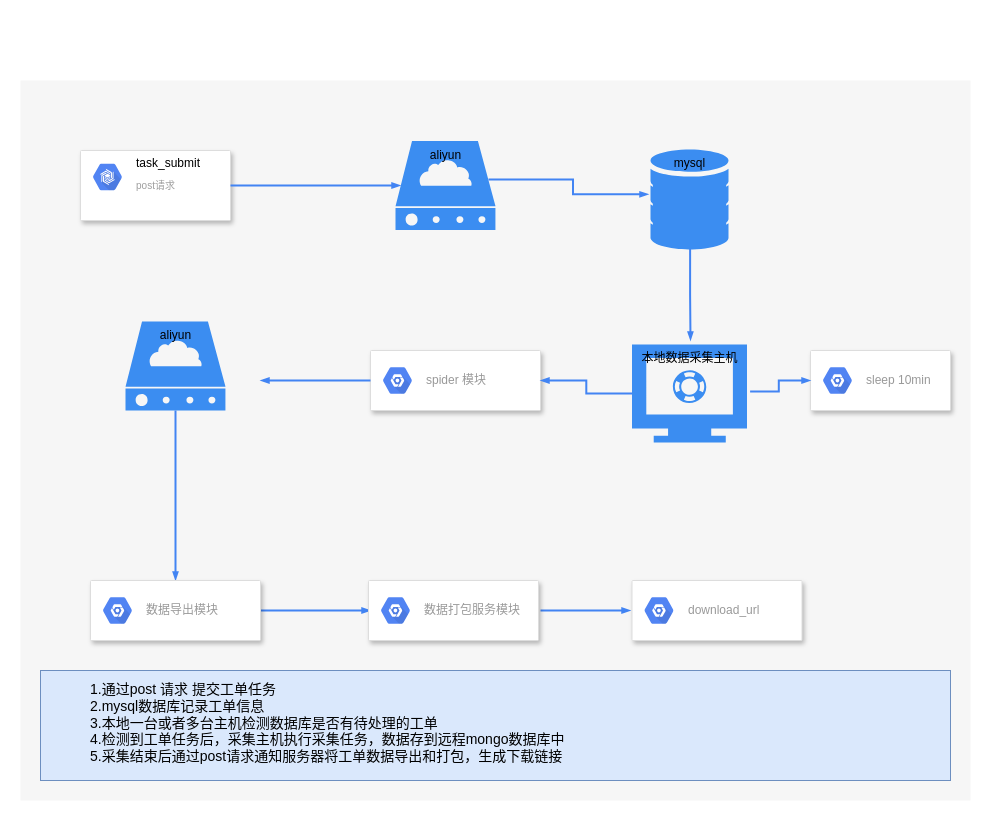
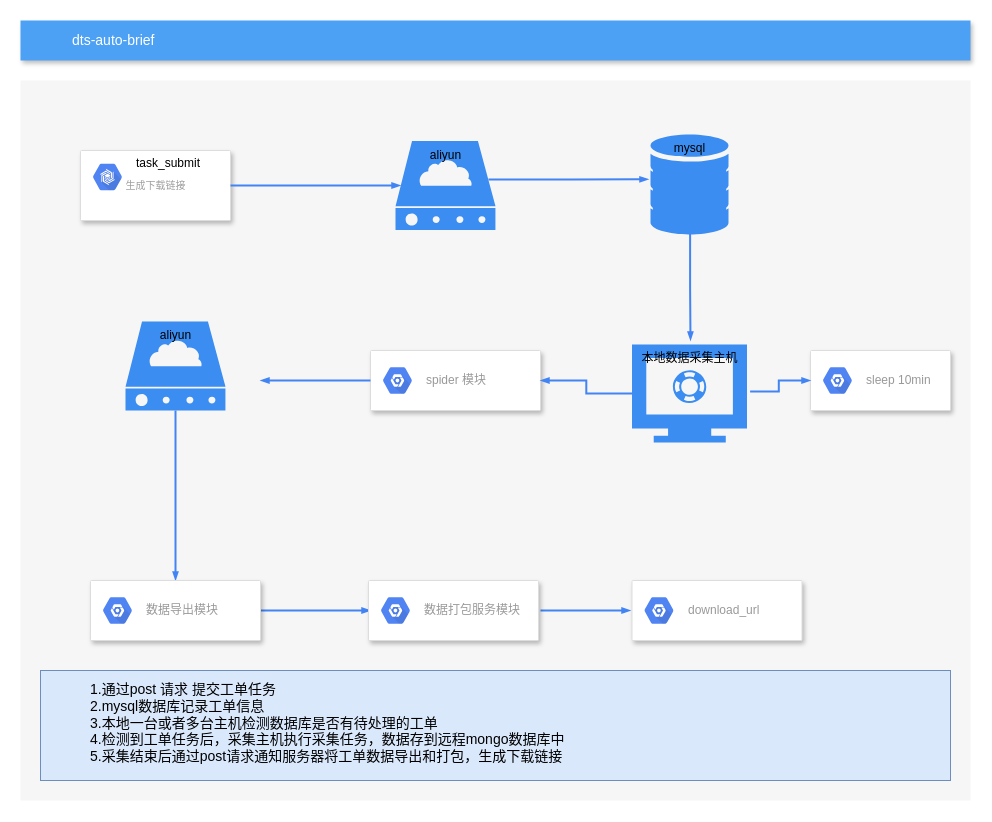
node "dts-auto-brief": added
node "post请求": label "post请求" -> "生成下载链接"
node "mysql": moved (690, 200) -> (690, 185)
